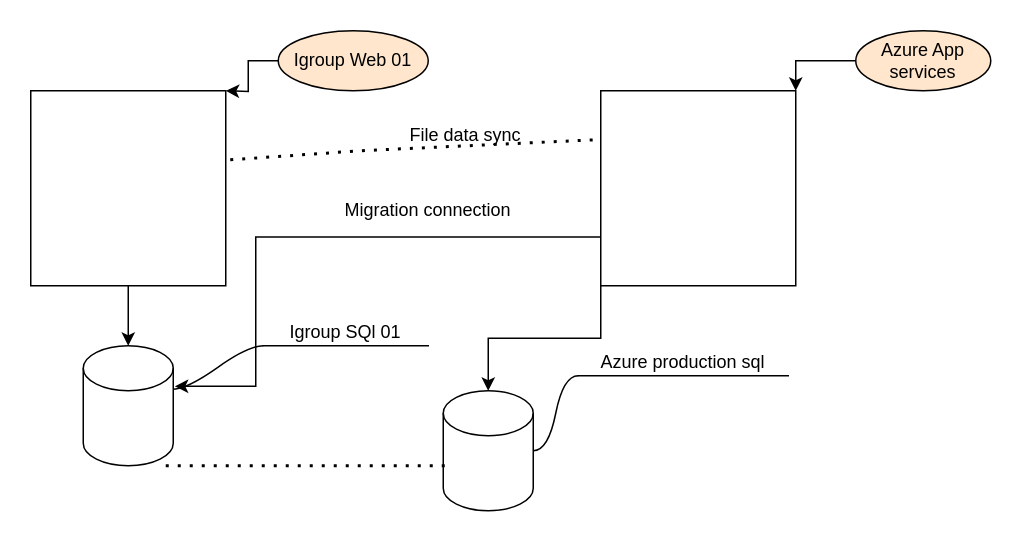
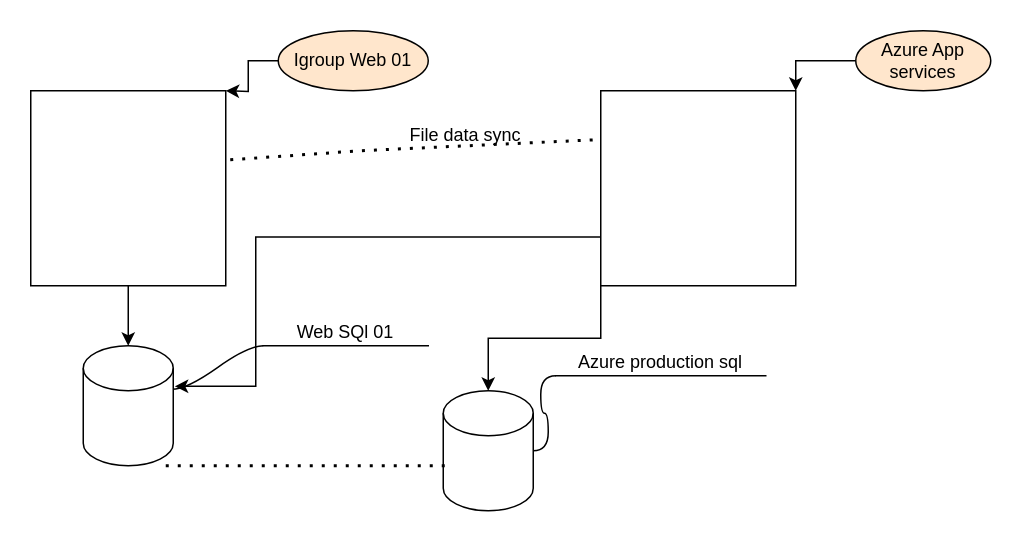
node "Migration connection": removed
node "Igroup SQl 01": label "Igroup SQl 01" -> "Web SQl 01"
node "Azure production sql": moved (683, 361) -> (661, 361)
